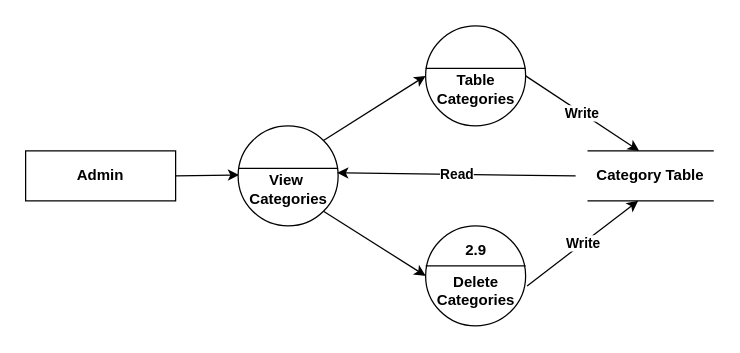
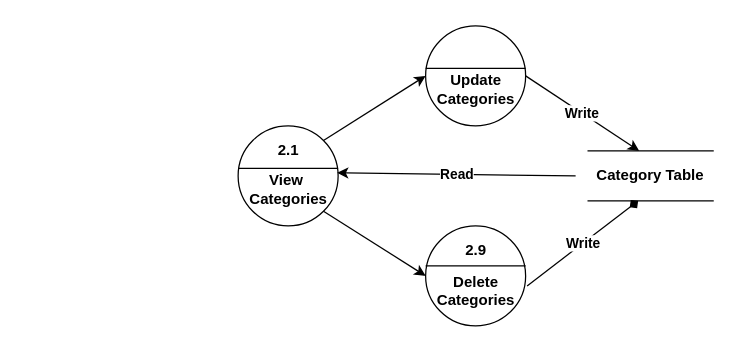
node "Table Categories": label "Table Categories" -> "Update Categories"
node "2.1": added
edge "Admin" -> "View Categories": removed
node "Admin": removed
edge "Delete Categories" -> "Category Table": arrowhead classic -> diamond
